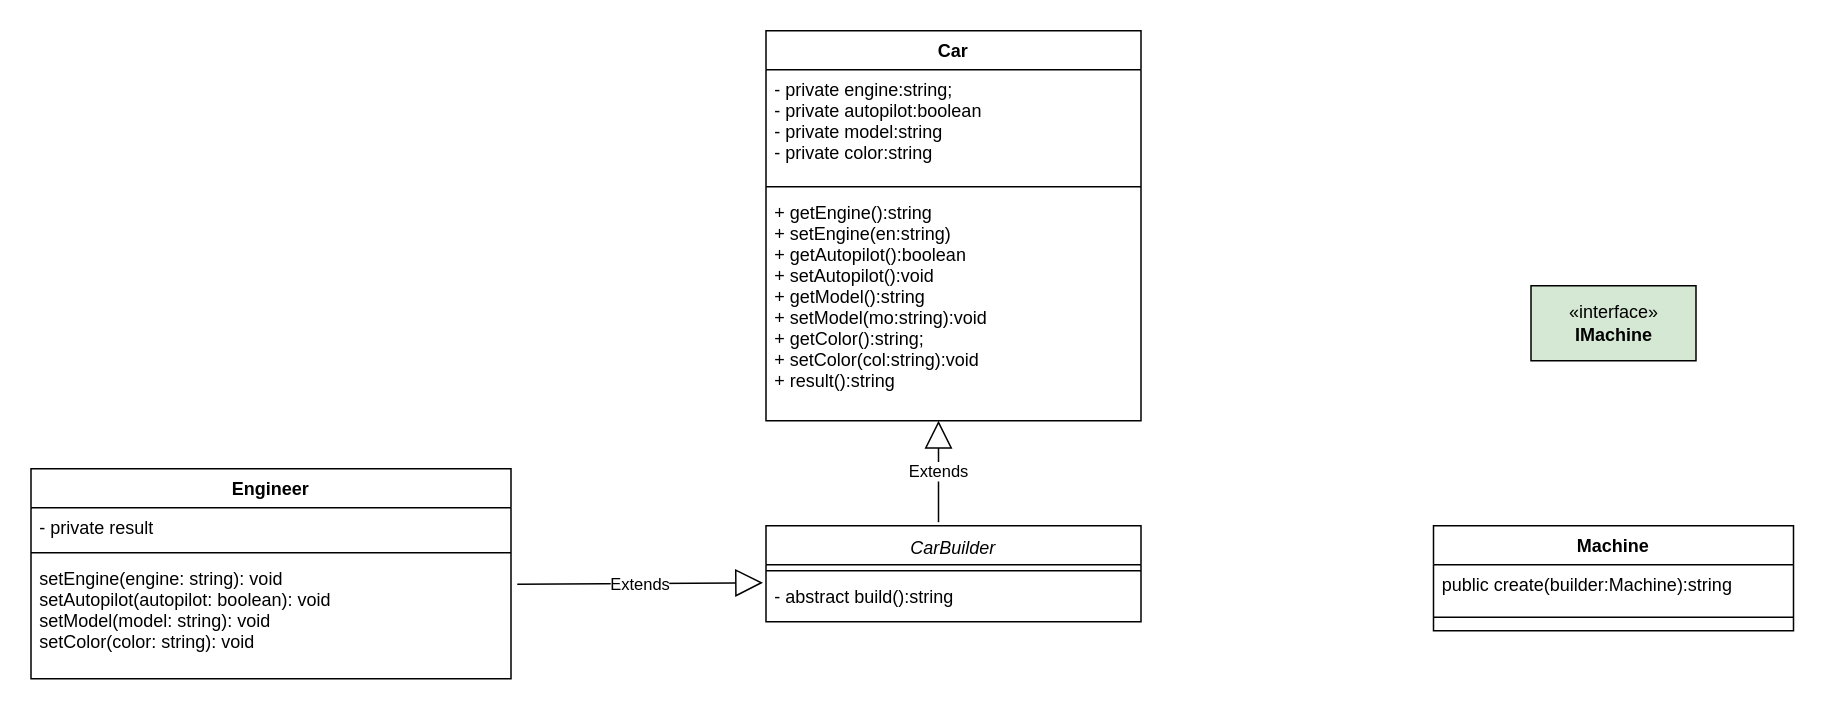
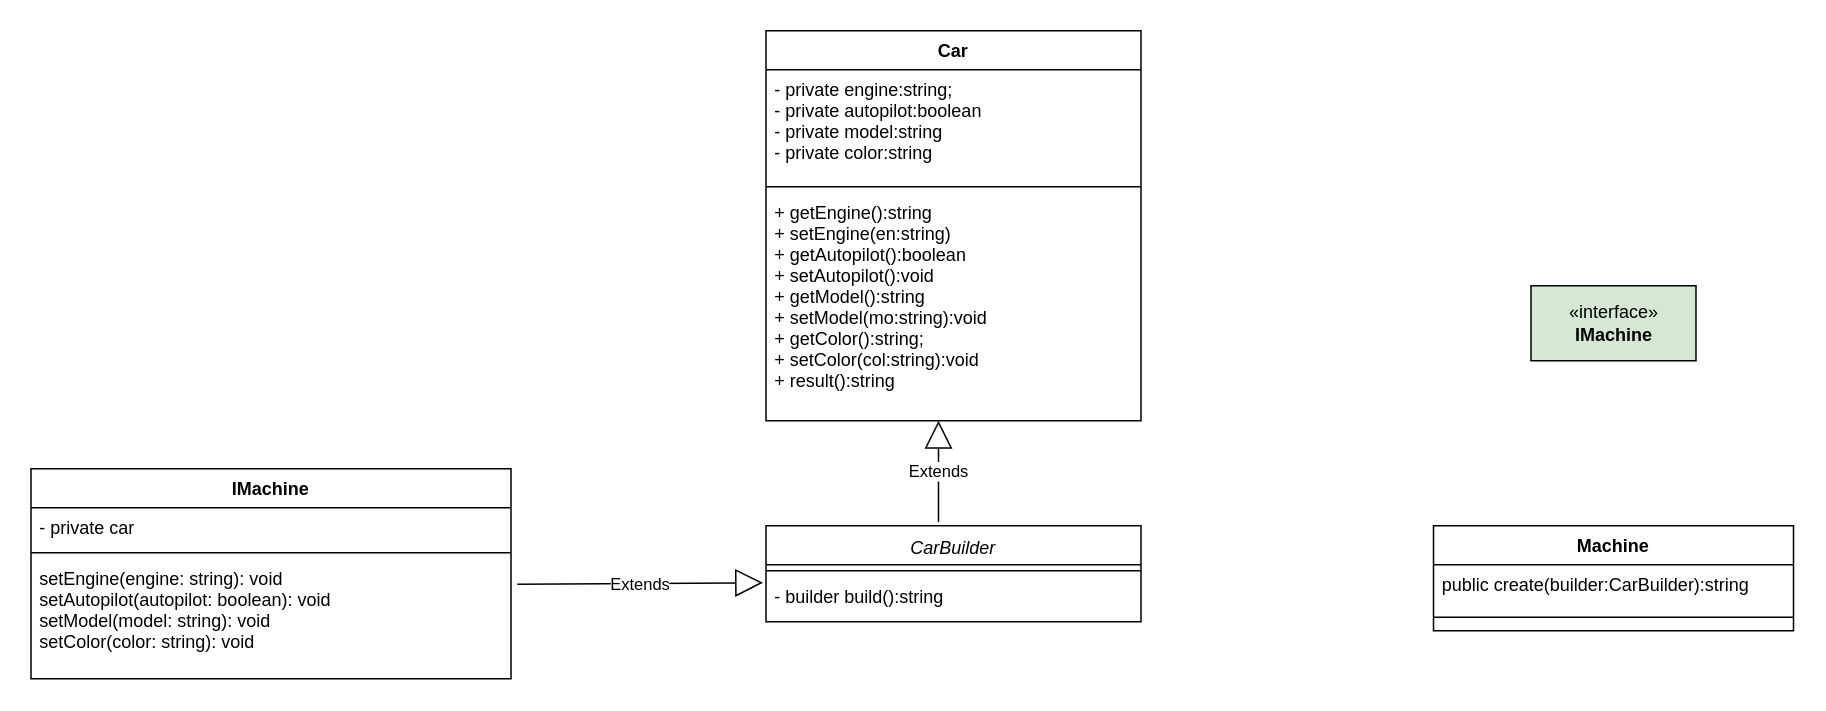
node "Engineer": label "Engineer" -> "IMachine"
node "- private result": label "- private result" -> "- private car"
node "public create(builder:Machine):string": label "public create(builder:Machine):string" -> "public create(builder:CarBuilder):string"
node "- abstract build():string": label "- abstract build():string" -> "- builder build():string"
